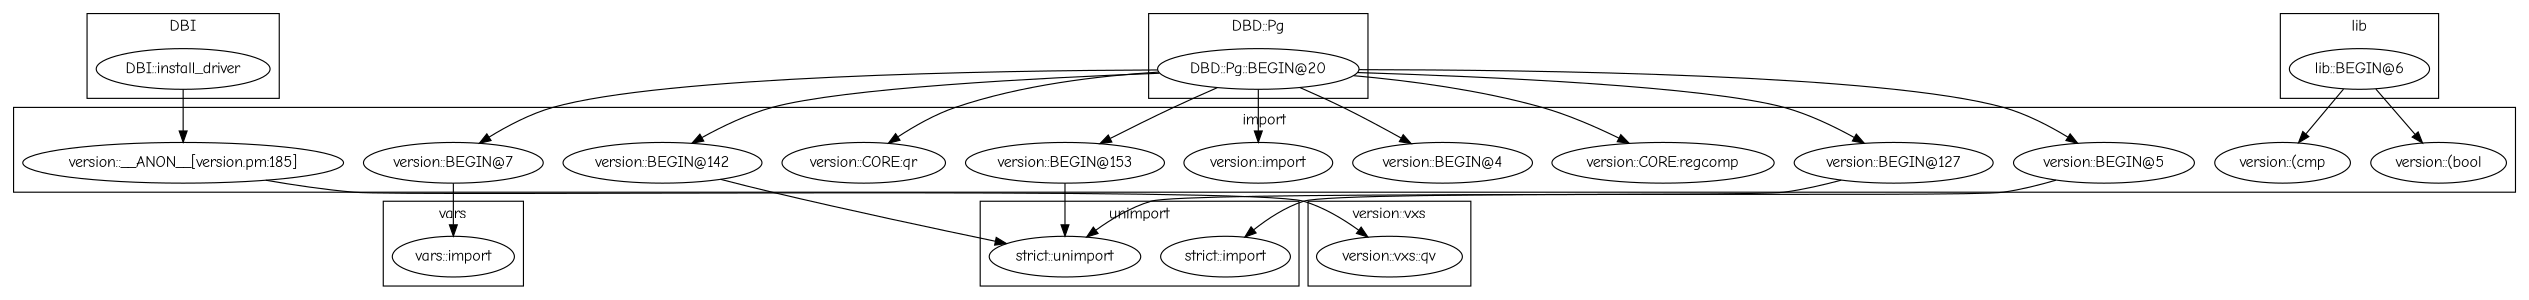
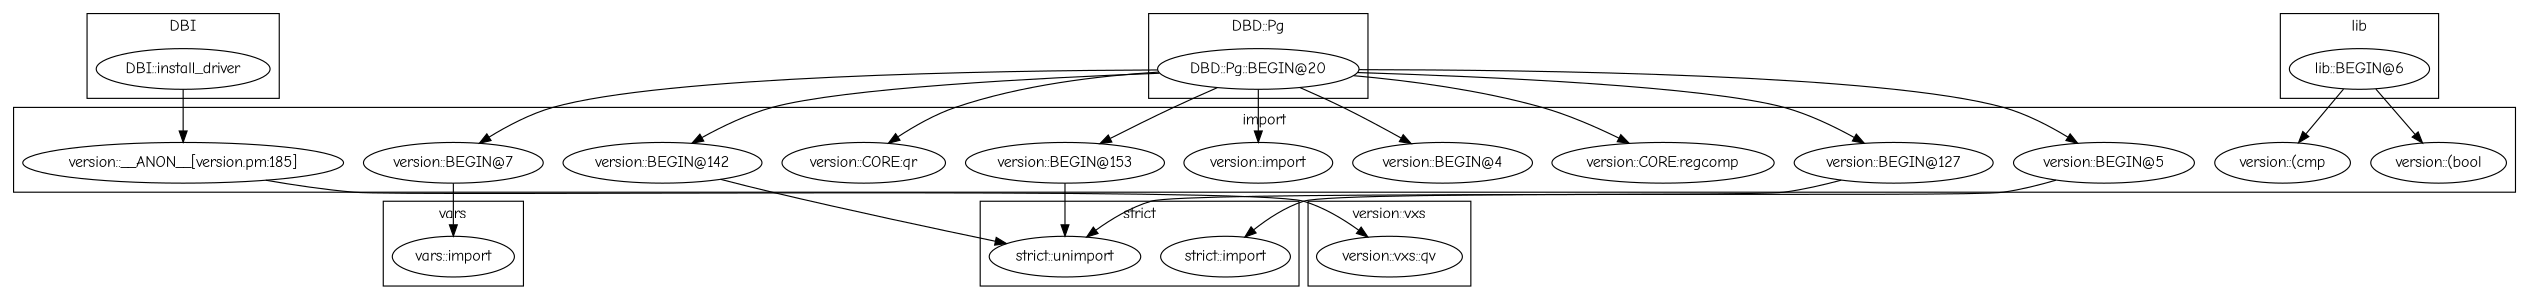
cluster "unimport": label "unimport" -> "strict"
